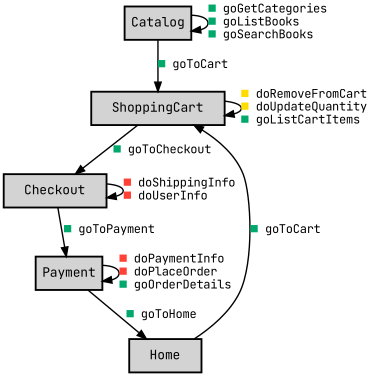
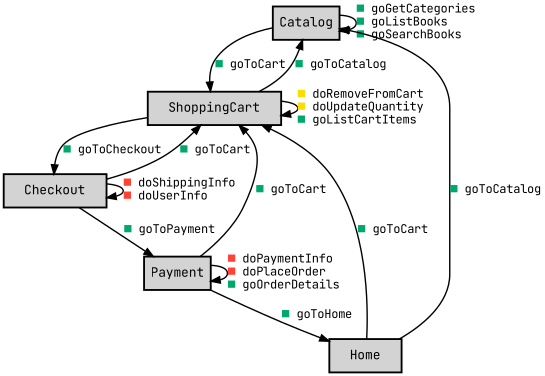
edge "ShoppingCart" -> "Catalog": added, label "■ goToCatalog"
edge "Checkout" -> "ShoppingCart": added, label "■ goToCart"
edge "Home" -> "Catalog": added, label "■ goToCatalog"
edge "Payment" -> "ShoppingCart": added, label "■ goToCart"
